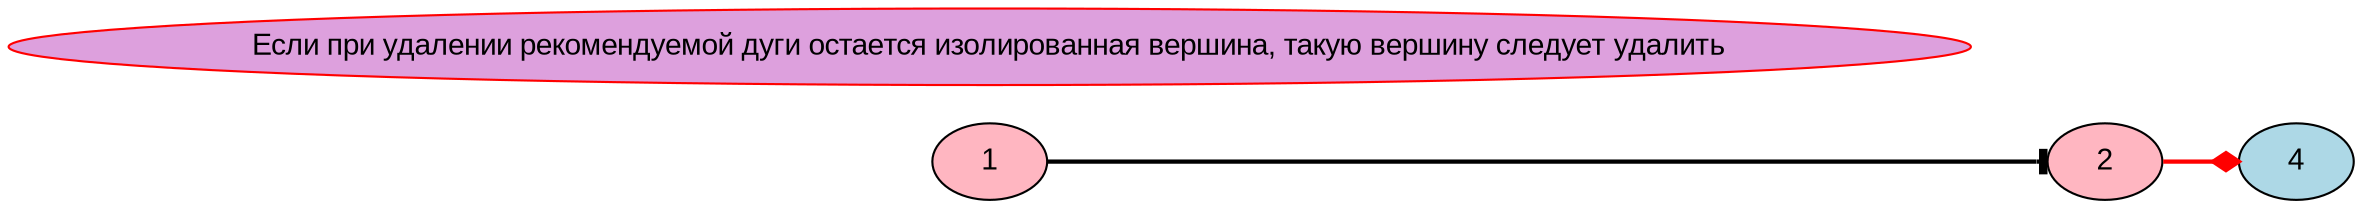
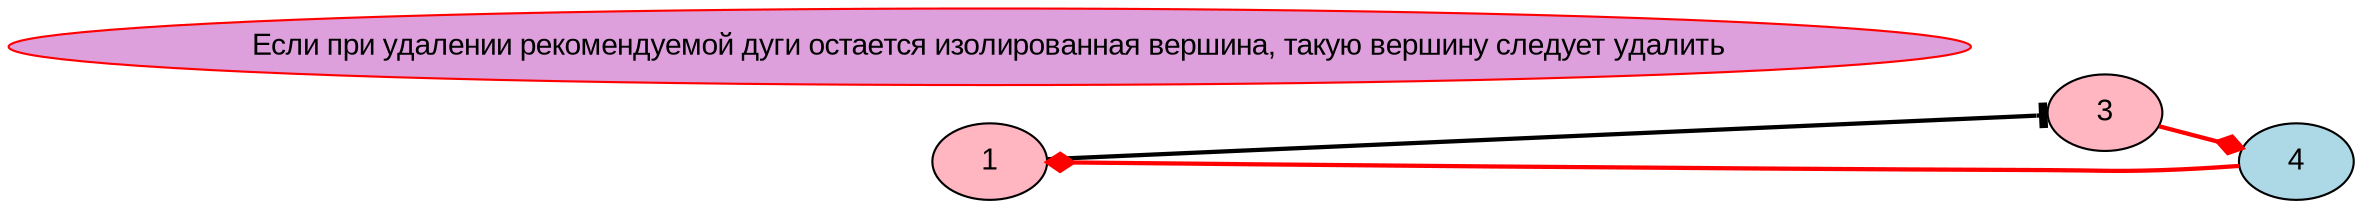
node "2": label "2" -> "3"
edge "4" -> "1": added
